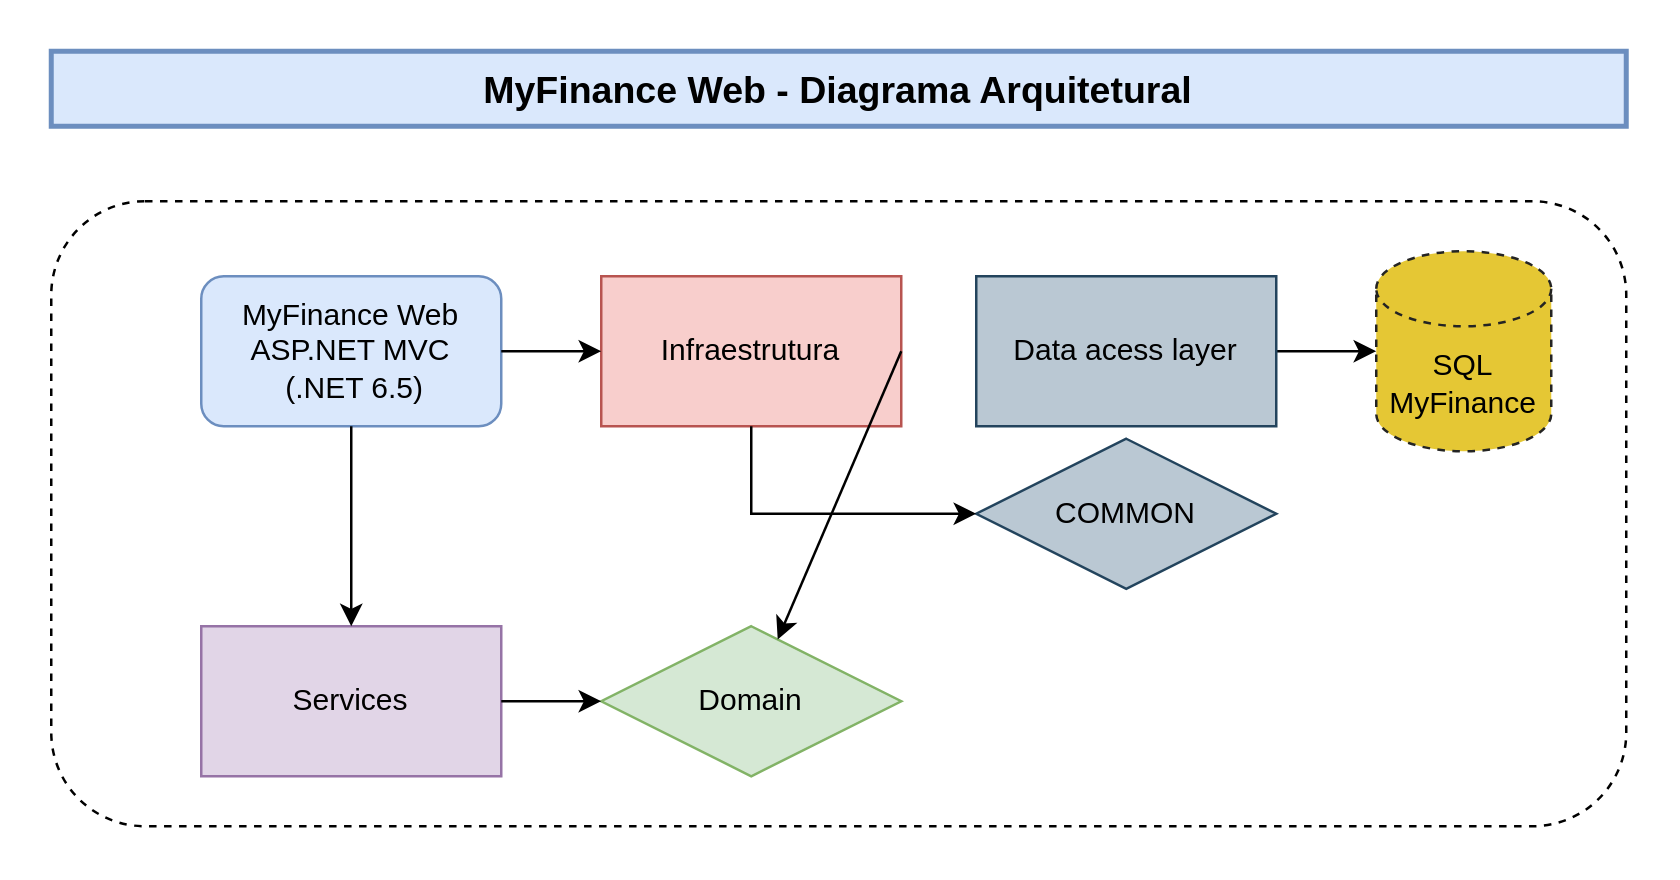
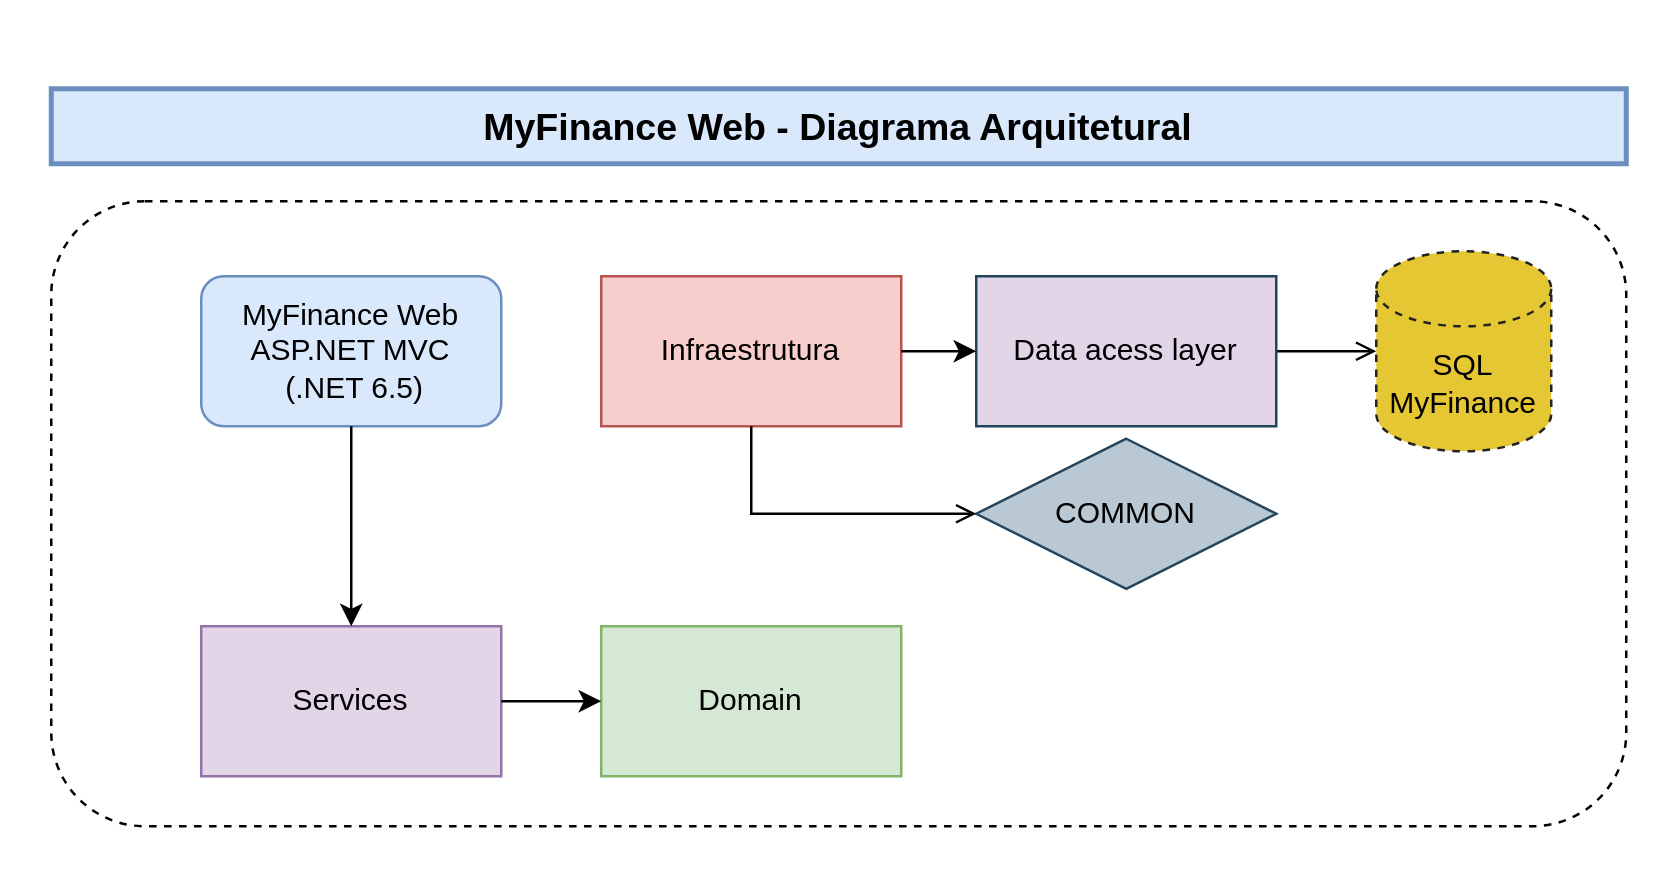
node "MyFinance Web - Diagrama Arquitetural": moved (839, 89) -> (839, 126)
edge "MyFinance Web ASP.NET MVC (.NET 6.5)" -> "Infraestrutura": removed
node "Data acess layer": fillcolor #bac8d3 -> #e1d5e7
edge "Data acess layer" -> "SQL MyFinance": arrowhead classic -> open
edge "Infraestrutura" -> "Domain": now "Infraestrutura" -> "Data acess layer"
edge "Infraestrutura" -> "COMMON": arrowhead classic -> open
node "Domain": shape diamond -> rectangle
